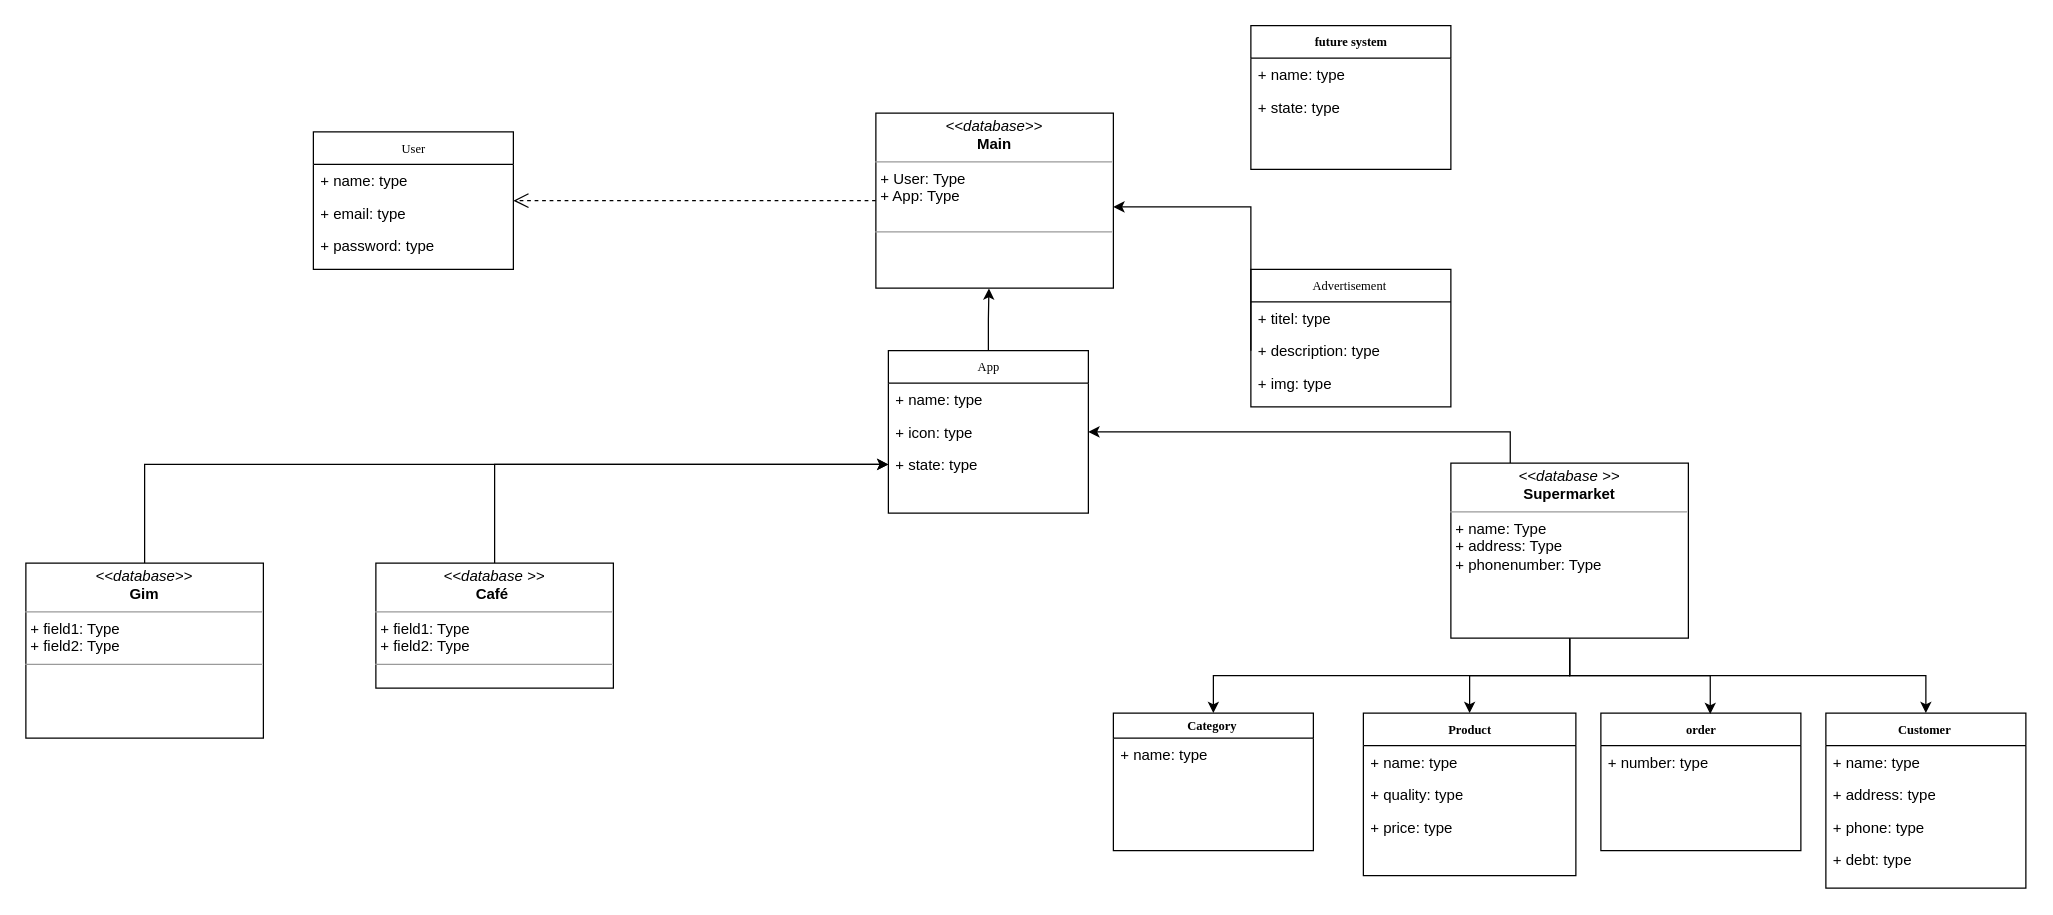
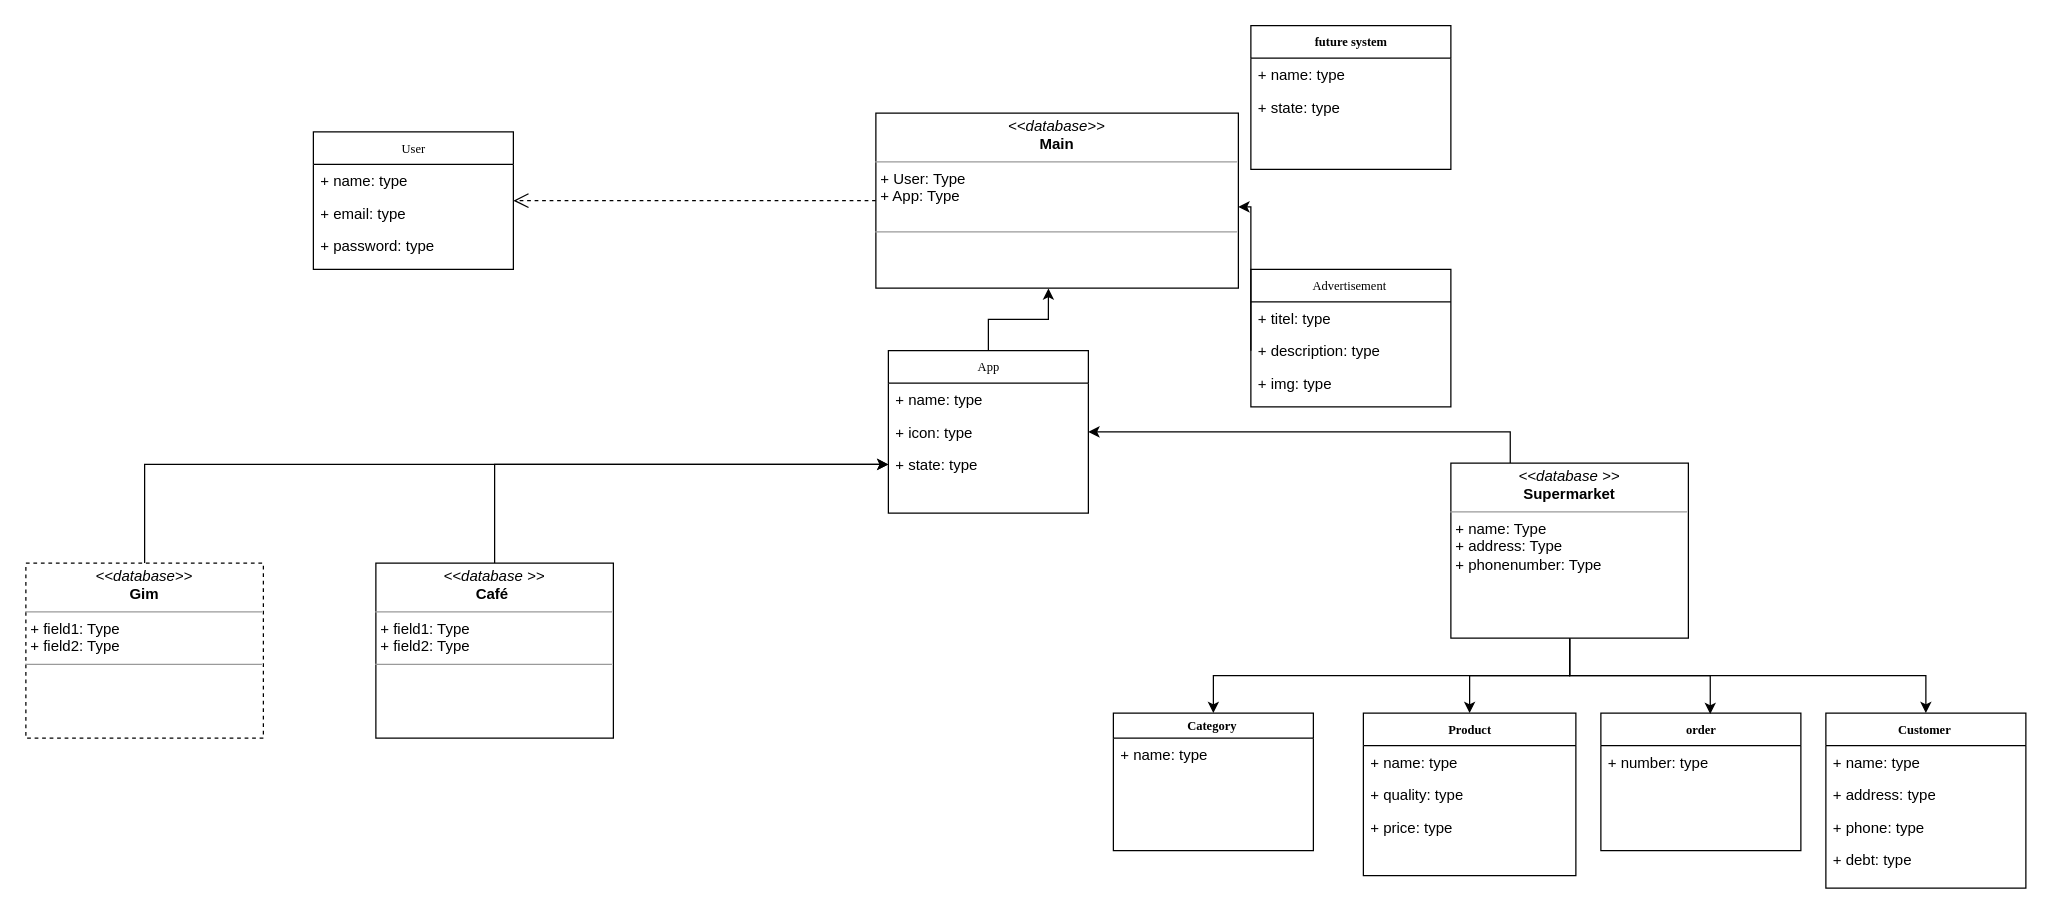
node "<<database>> Main + User: Type + App: Type": size 238x175 -> 363x175
node "<<database >> Café + field1: Type + field2: Type": size 238x125 -> 238x175
node "<<database>> Gim + field1: Type + field2: Type": style solid -> dashed
